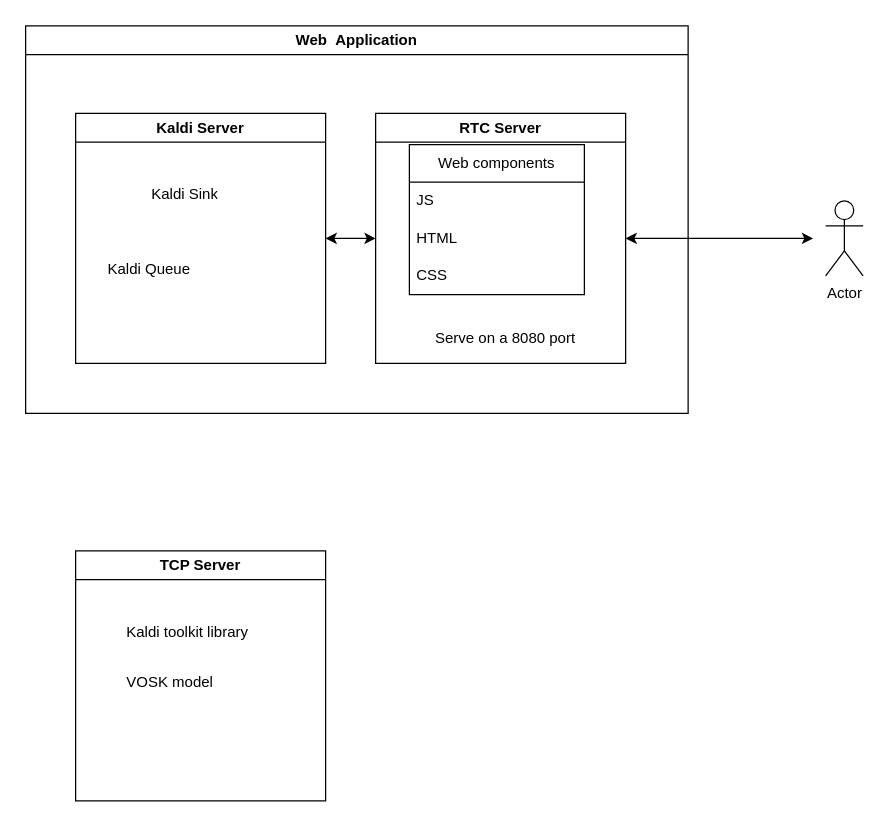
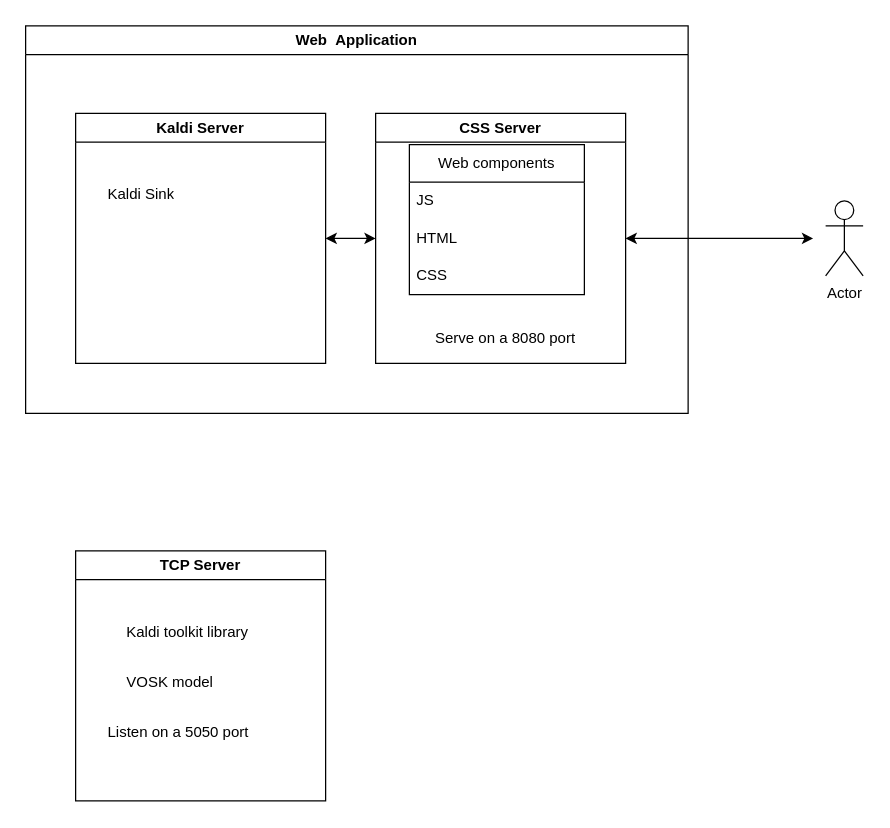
node "RTC Server": label "RTC Server" -> "CSS Server"
node "Kaldi Sink": moved (194, 194) -> (151, 194)
node "Kaldi Queue": removed
node "Listen on a 5050 port": added
